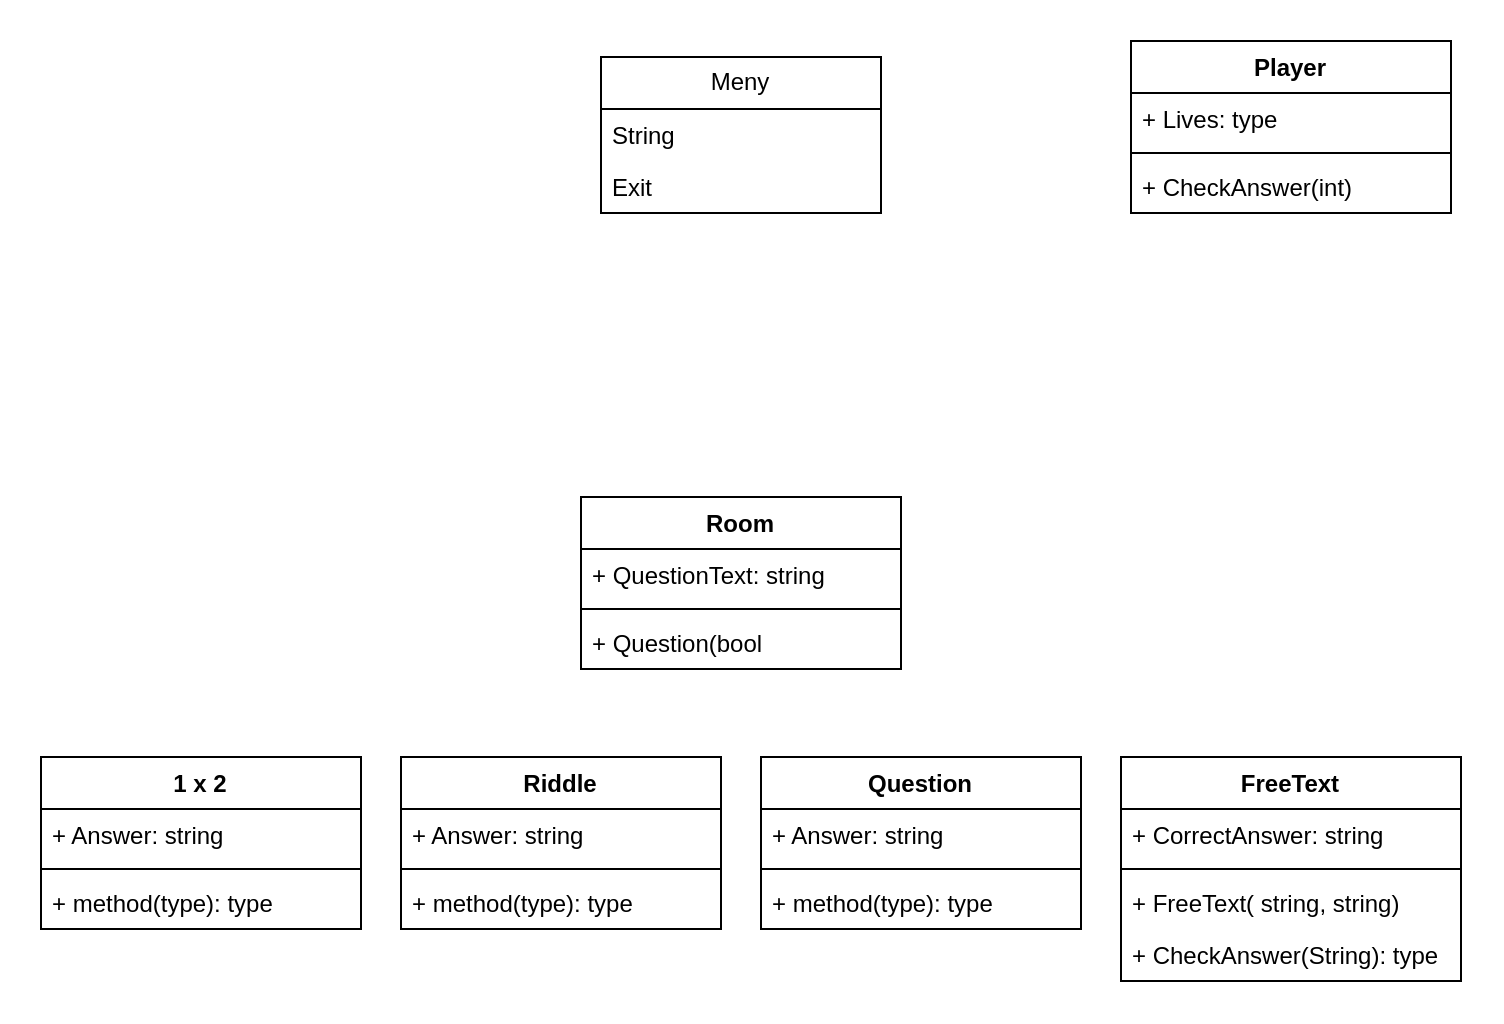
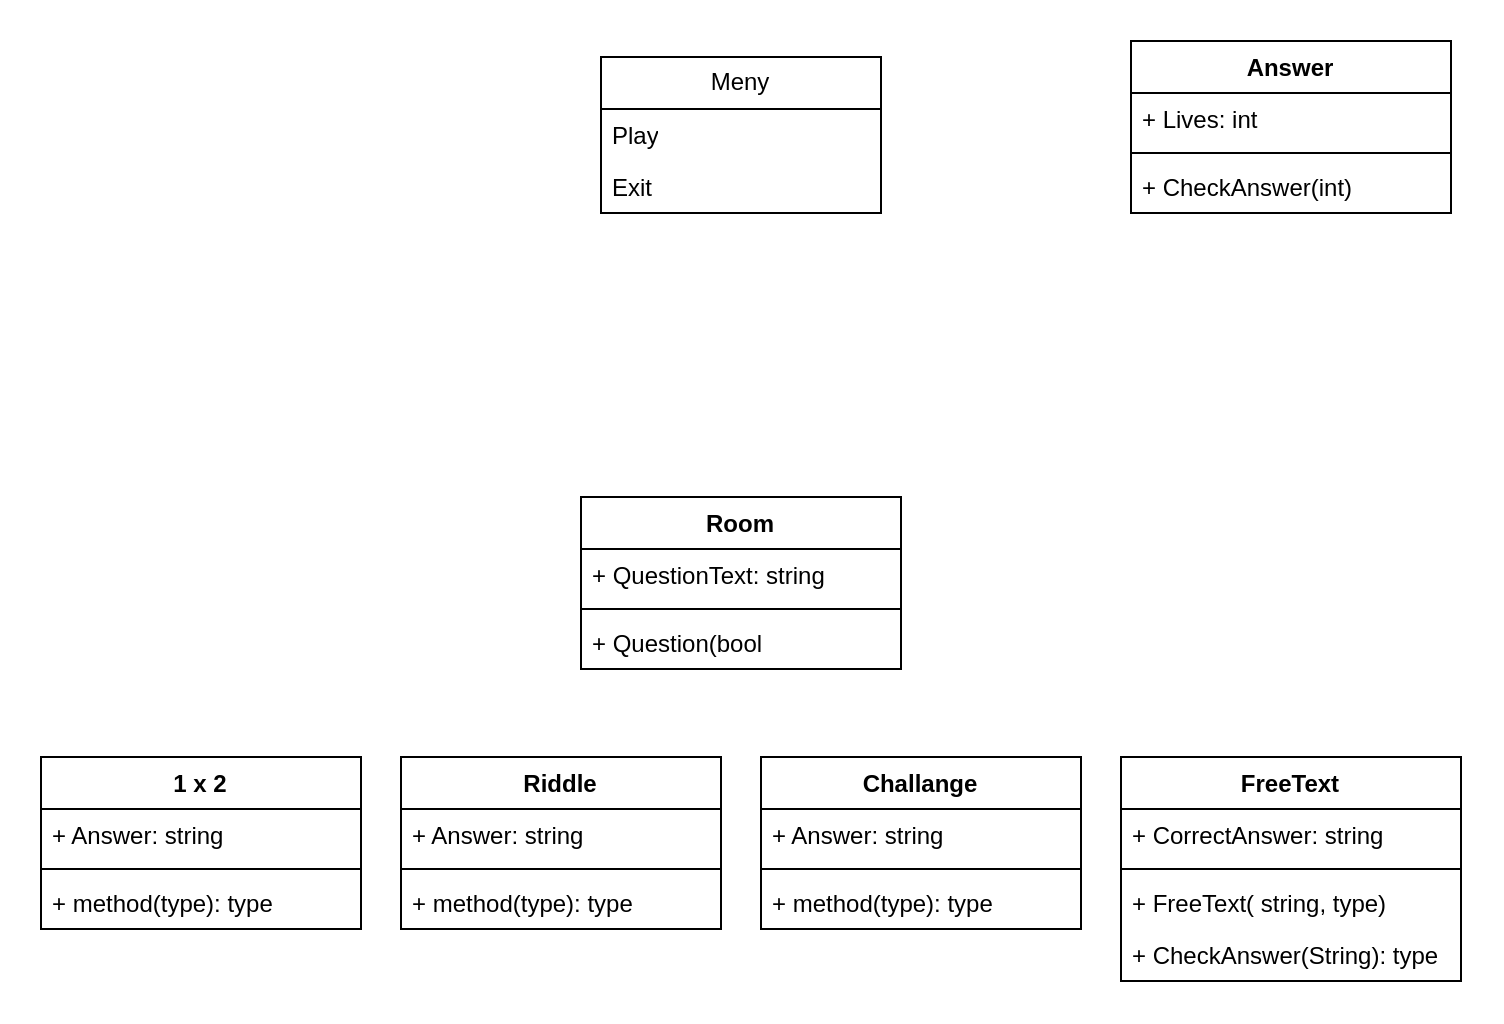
node "Player": label "Player" -> "Answer"
node "+ Lives: type": label "+ Lives: type" -> "+ Lives: int"
node "String": label "String" -> "Play"
node "Question": label "Question" -> "Challange"
node "+ FreeText( string, string)": label "+ FreeText( string, string)" -> "+ FreeText( string, type)"
